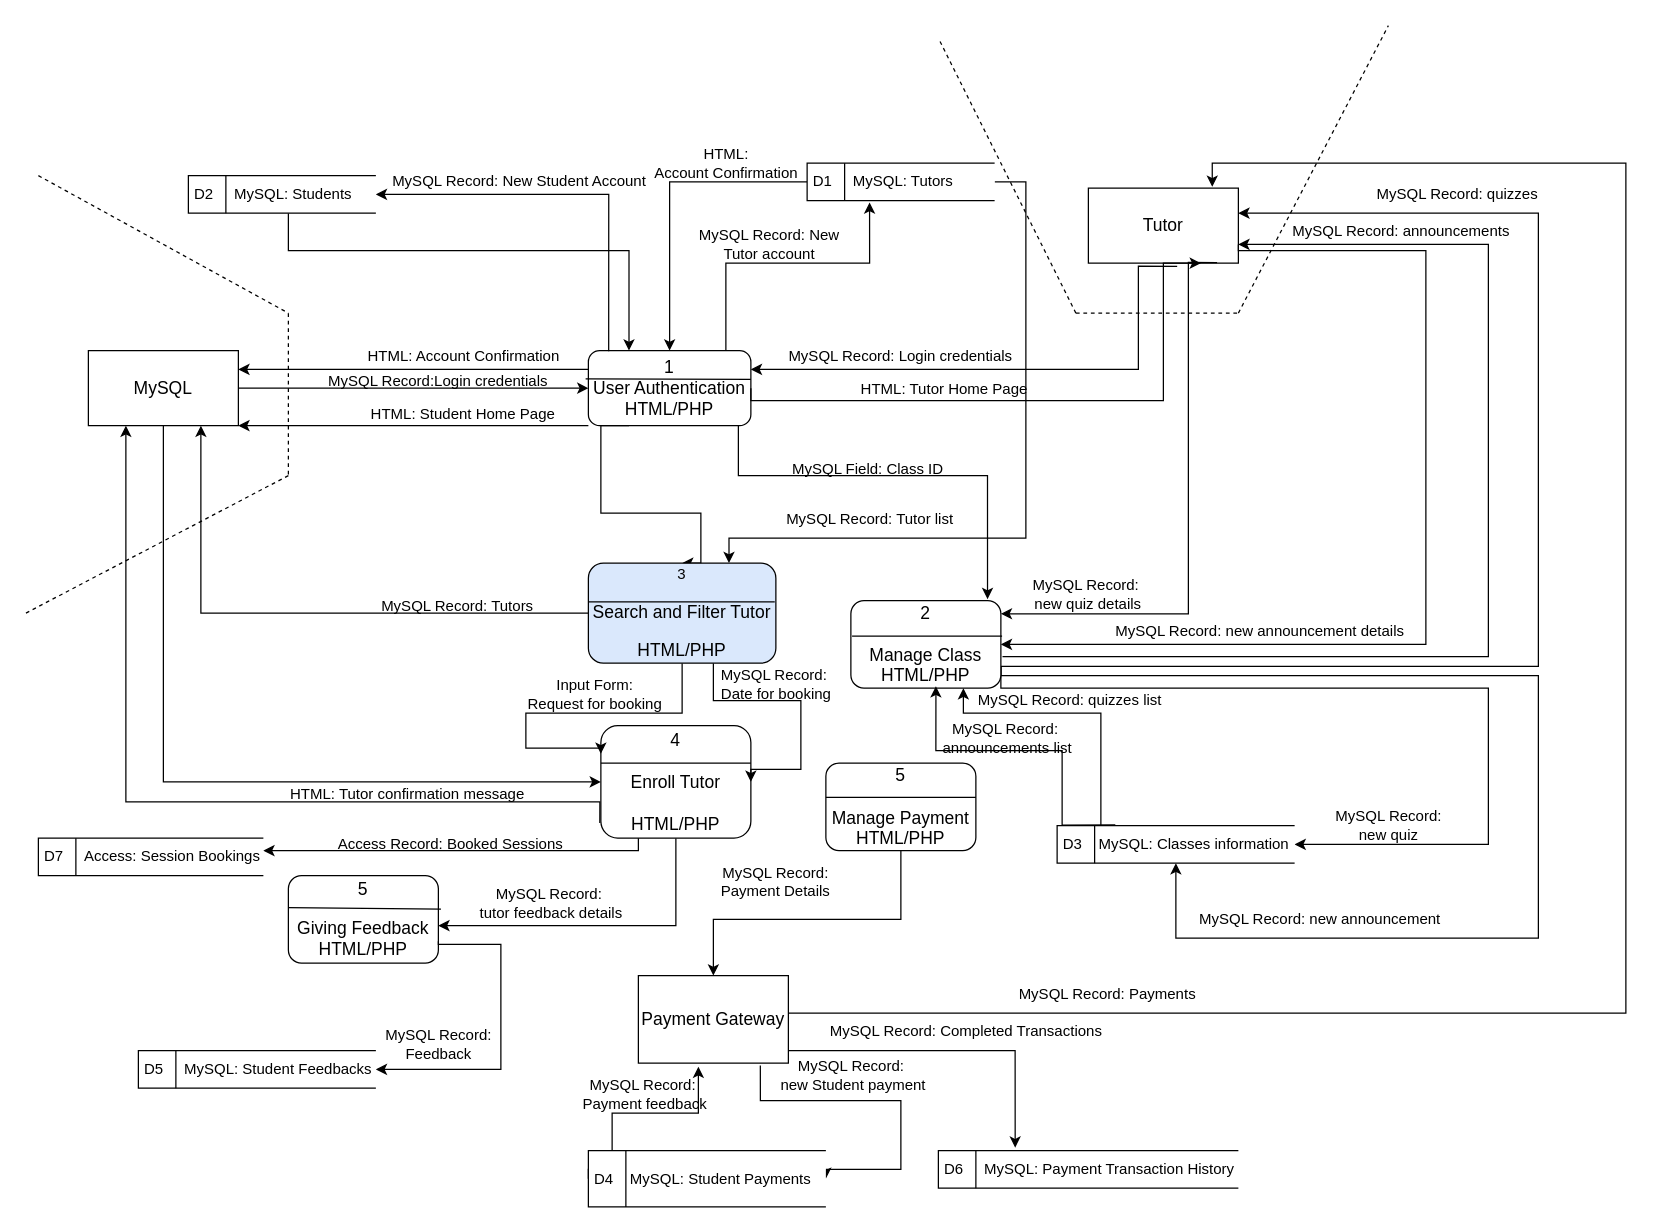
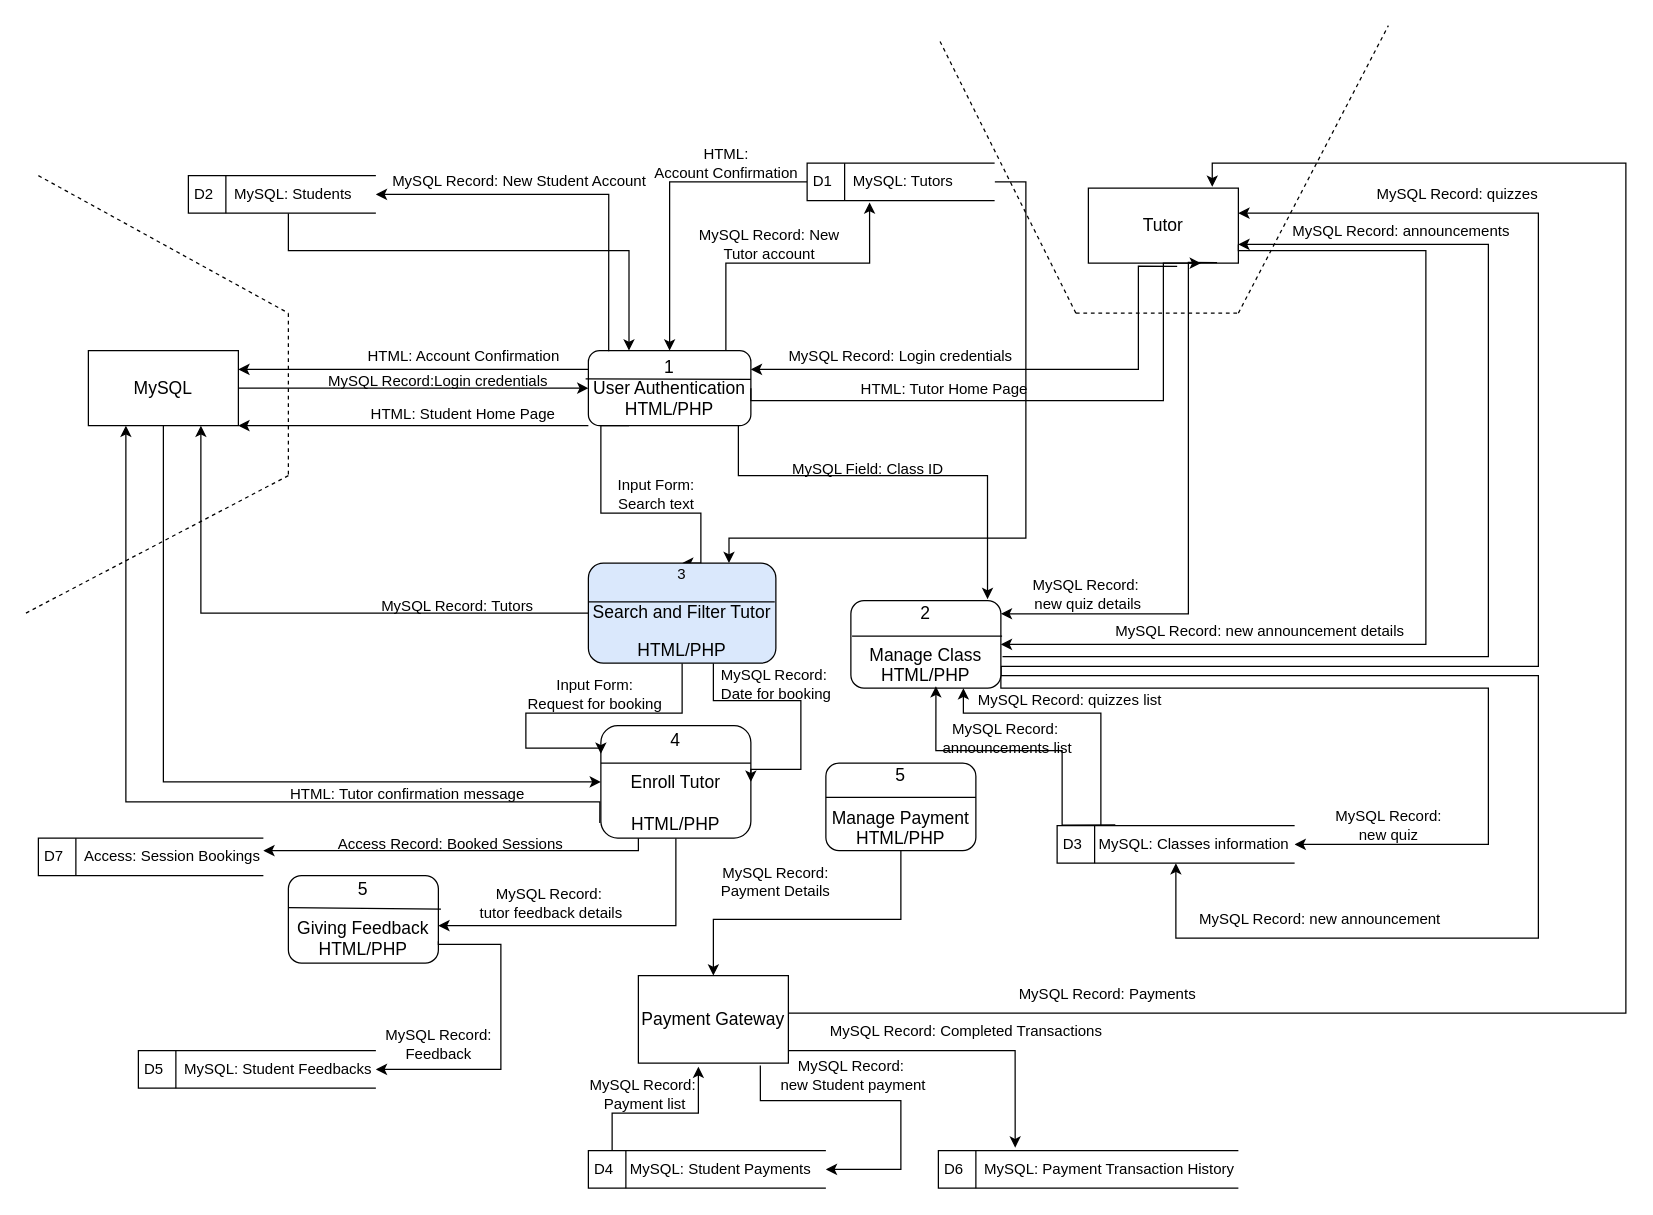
node "Input Form: Search text": added
node "MySQL Record: Tutor list": removed
node "MySQL Record: Payment feedback": label "MySQL Record: Payment feedback" -> "MySQL Record: Payment list"
node "D4 MySQL: Student Payments": size 238x56 -> 238x38
